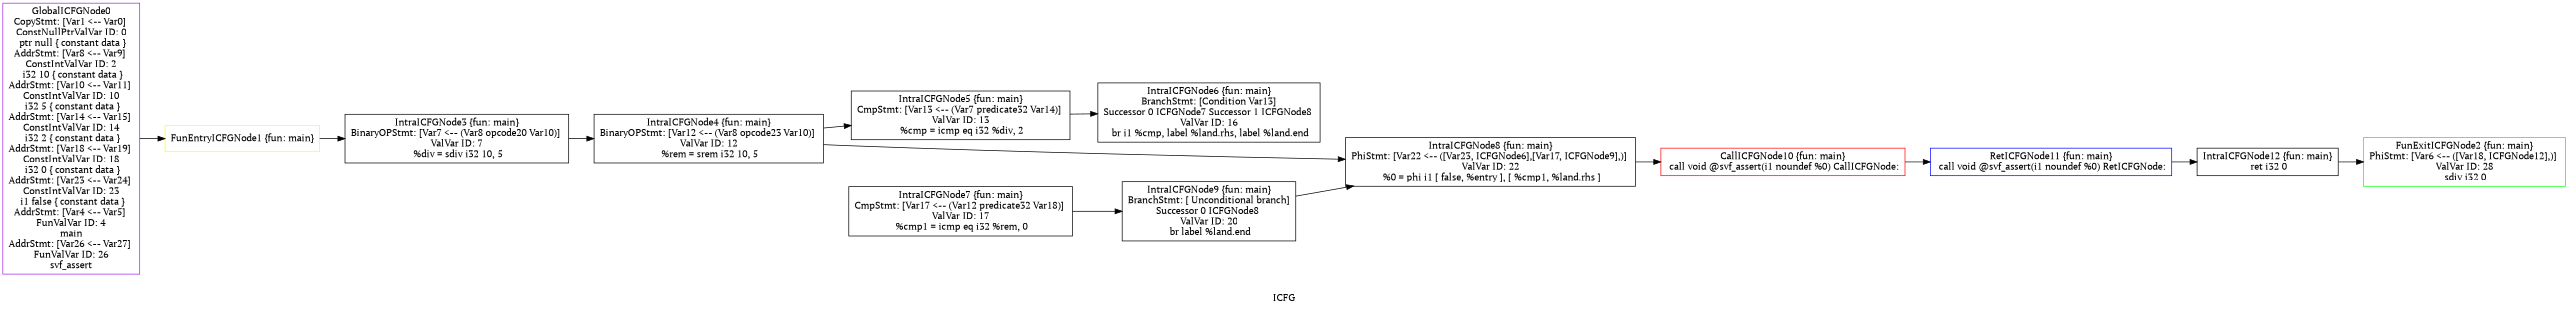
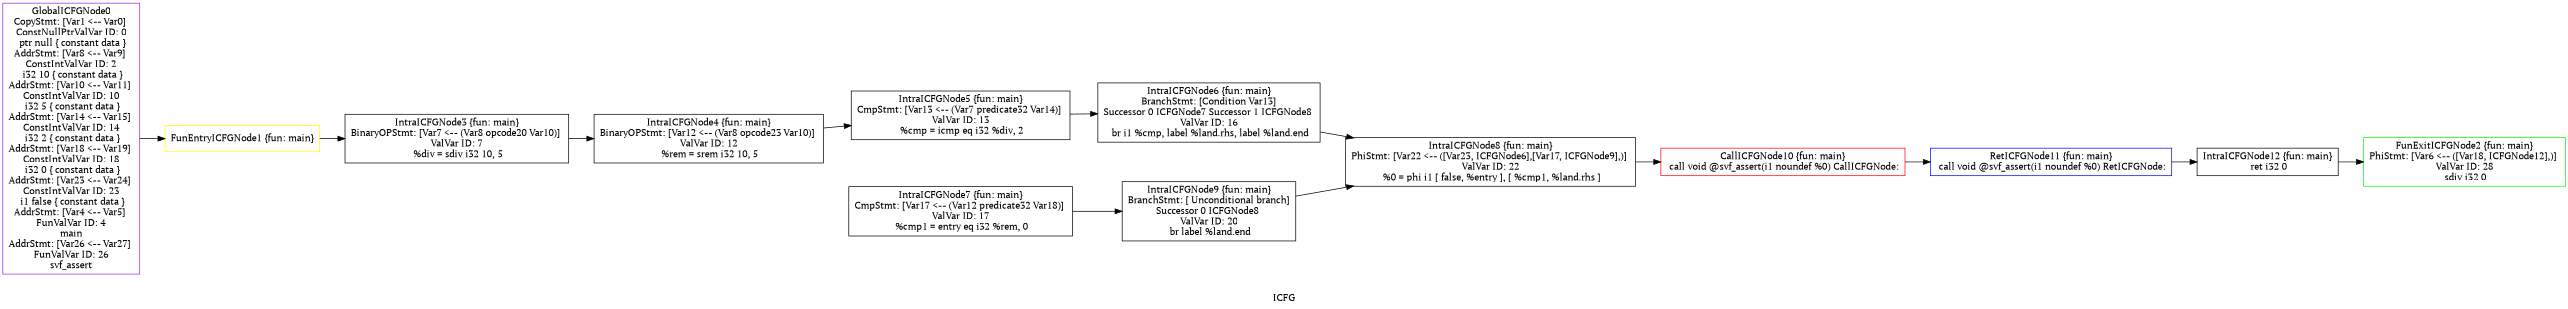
edge "IntraICFGNode4 {fun: main}" -> "IntraICFGNode8 {fun: main}": now "IntraICFGNode6 {fun: main}" -> "IntraICFGNode8 {fun: main}"
node "IntraICFGNode7 {fun: main}": text "%cmp1 = icmp eq i32 %rem, 0" -> "%cmp1 = entry eq i32 %rem, 0"
